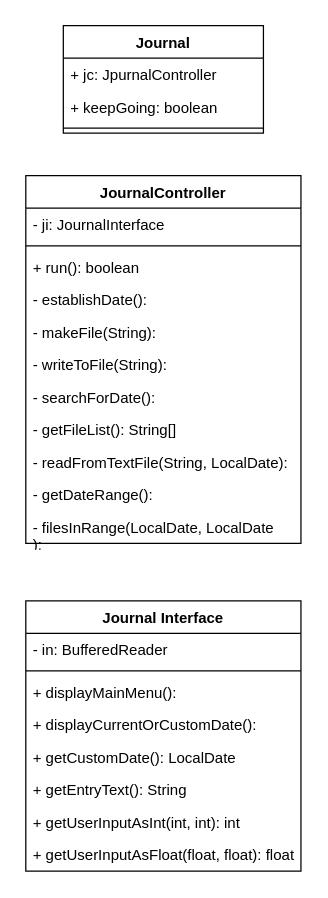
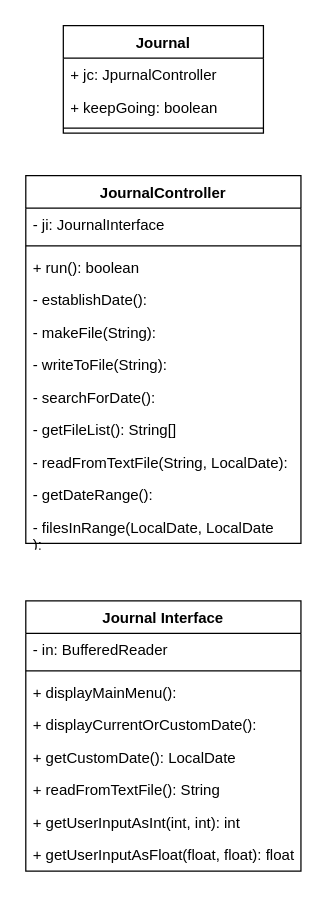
node "+ getEntryText(): String": label "+ getEntryText(): String" -> "+ readFromTextFile(): String"
